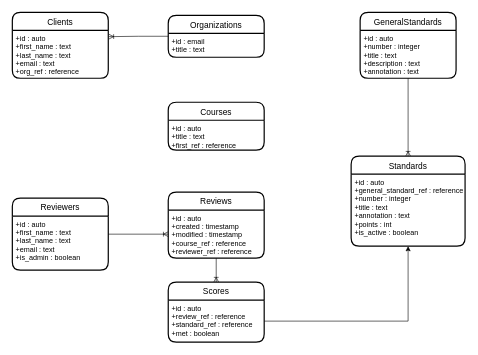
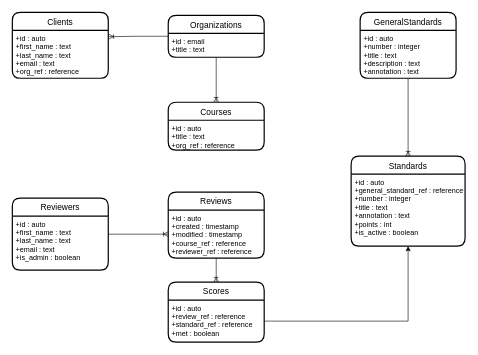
edge "+id : email +title : text" -> "Courses": added
node "+id : auto +title : text +first_ref : reference": label "+id : auto +title : text +first_ref : reference" -> "+id : auto +title : text +org_ref : reference"
